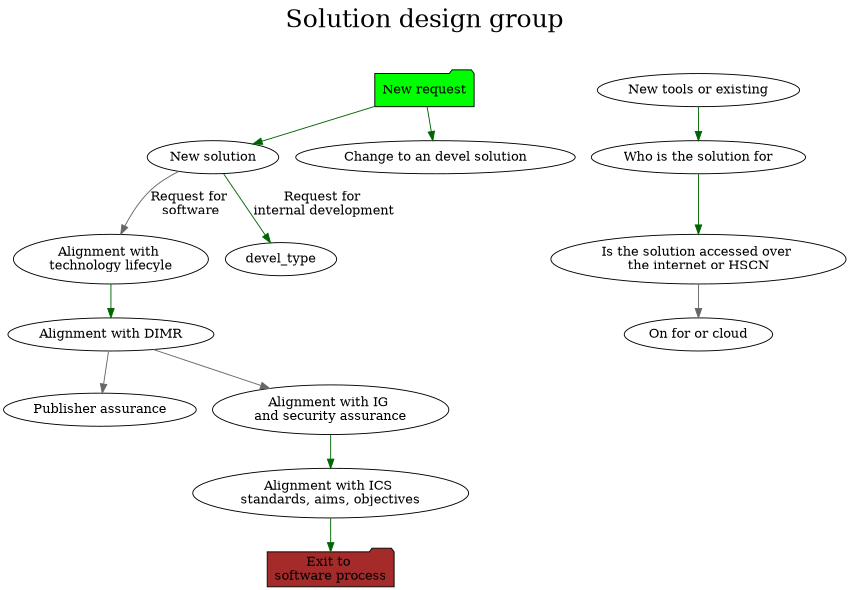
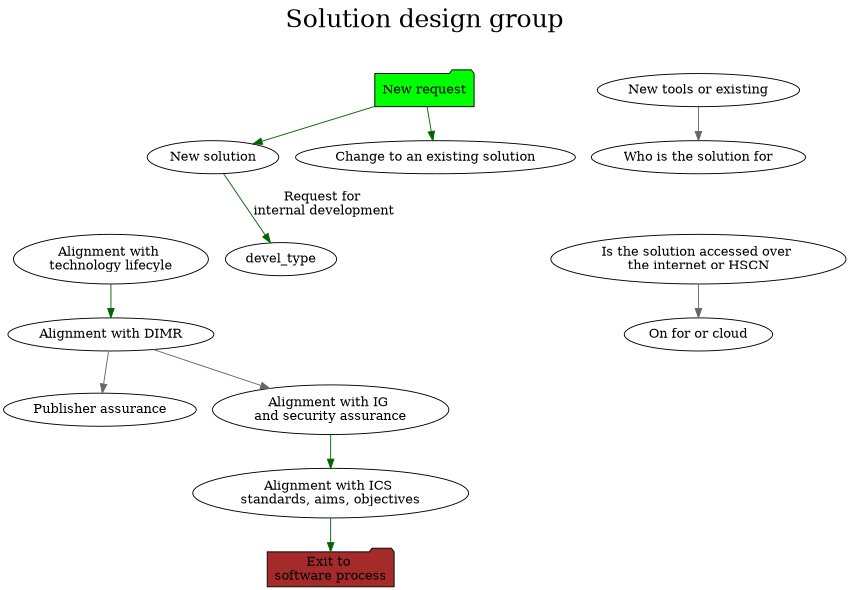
edge "New tools or existing" -> "Who is the solution for": color darkgreen -> gray40
node "Change to an devel solution": label "Change to an devel solution" -> "Change to an existing solution"
edge "New solution" -> "Alignment with technology lifecyle": removed, label "Request for software"
edge "Who is the solution for" -> "Is the solution accessed over the internet or HSCN": removed
